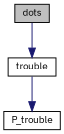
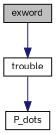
node "dots": label "dots" -> "exword"
node "P_trouble": label "P_trouble" -> "P_dots"
